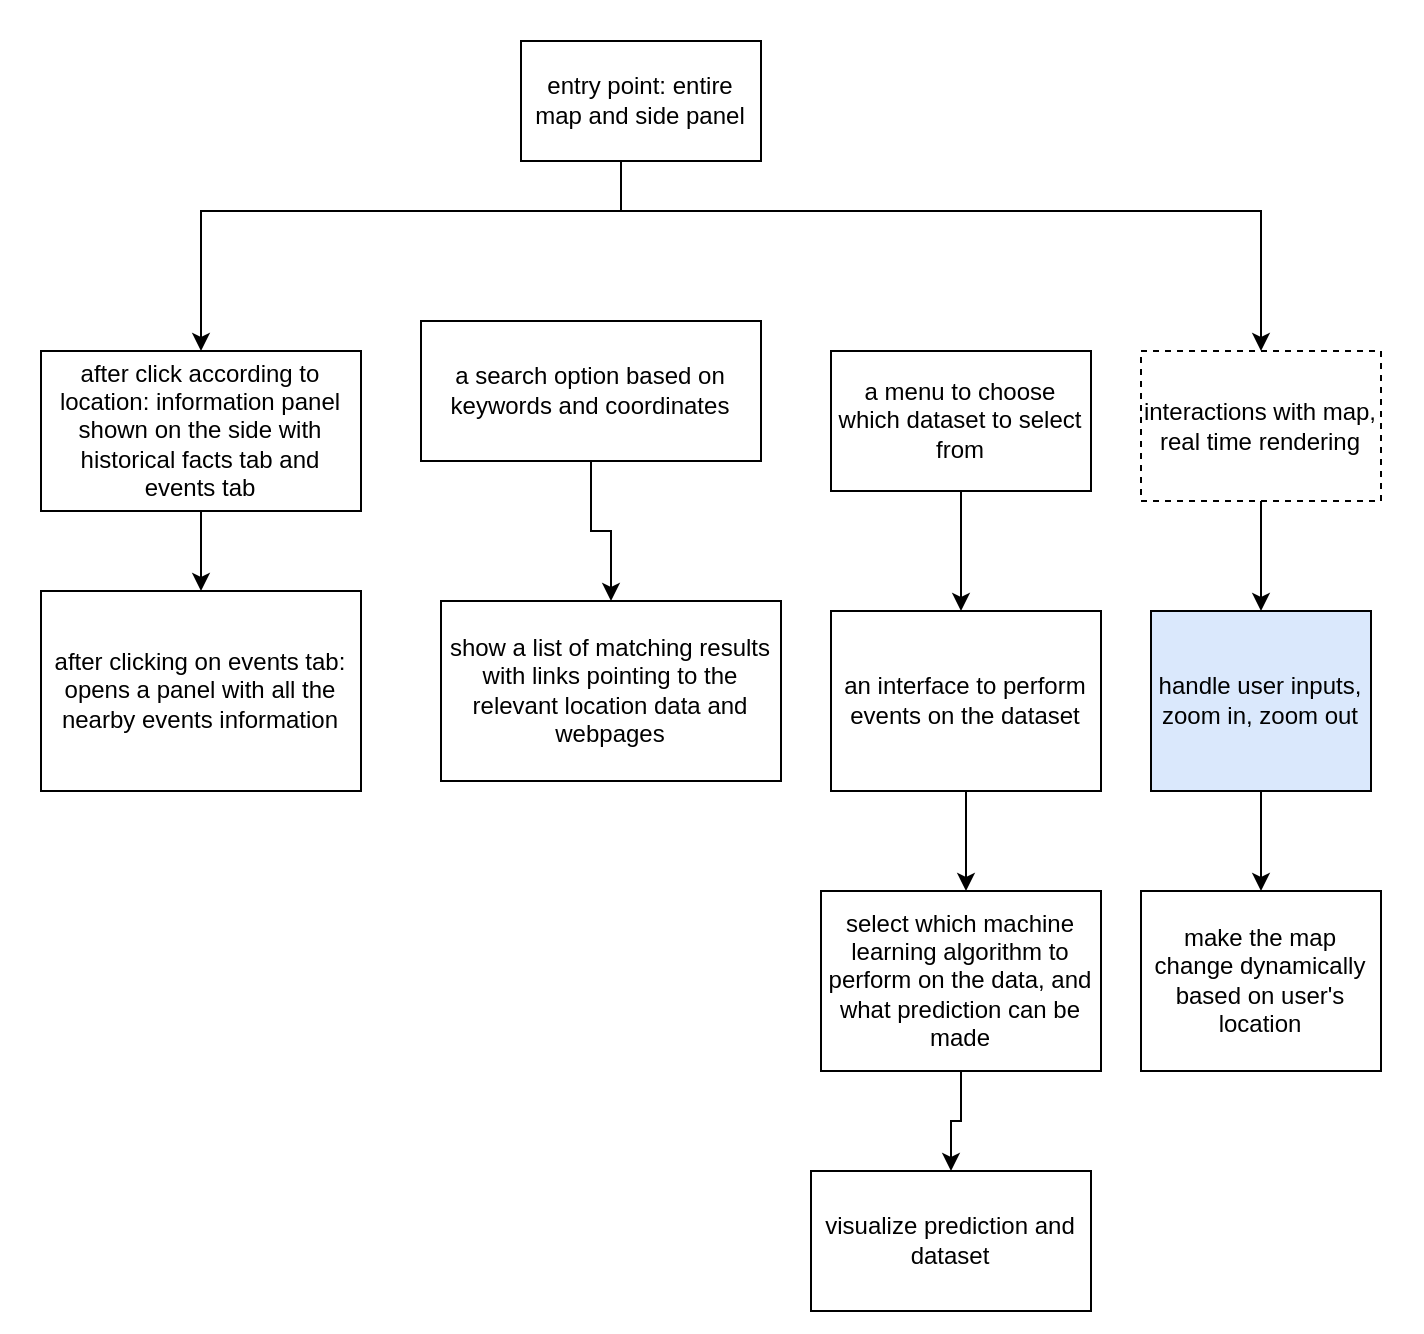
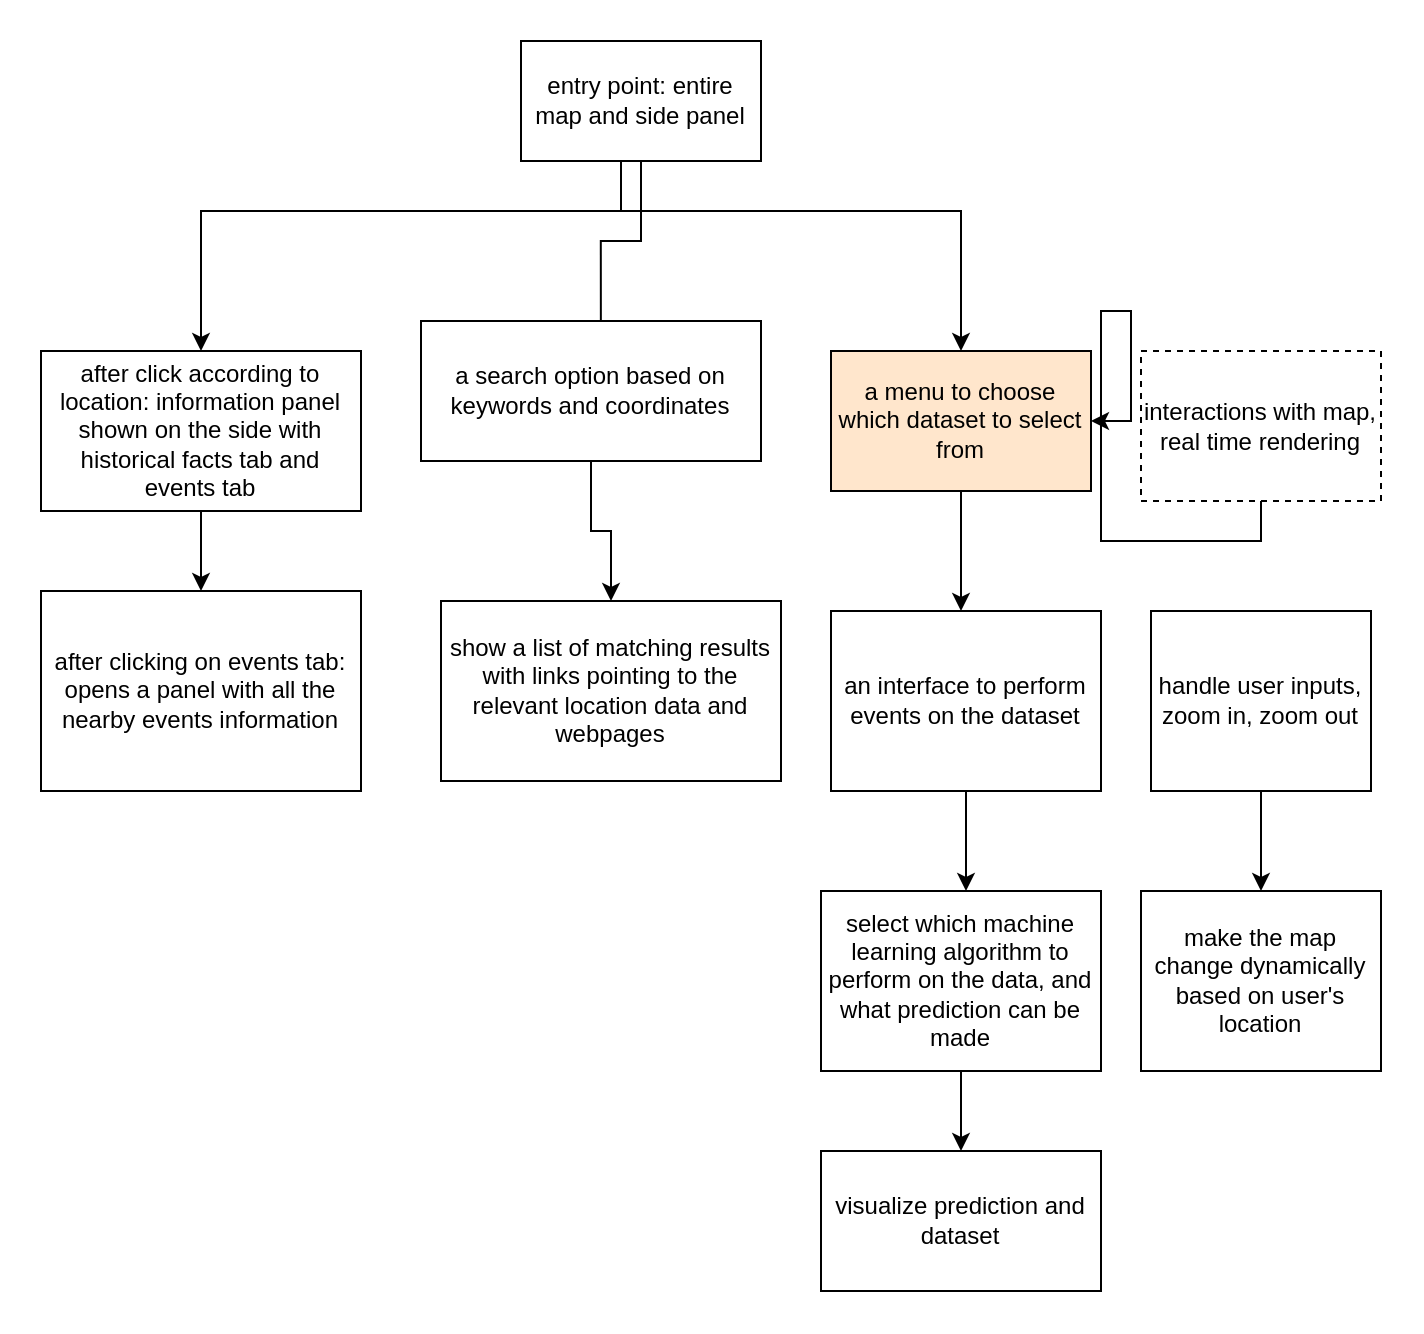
edge "entry point: entire map and side panel" -> "interactions with map, real time rendering": removed
edge "entry point: entire map and side panel" -> "a search option based on keywords and coordinates": added
edge "entry point: entire map and side panel" -> "a menu to choose which dataset to select from": added
node "a menu to choose which dataset to select from": fillcolor #ffffff -> #ffe6cc
edge "interactions with map, real time rendering" -> "handle user inputs, zoom in, zoom out": now "interactions with map, real time rendering" -> "a menu to choose which dataset to select from"
node "handle user inputs, zoom in, zoom out": fillcolor #dae8fc -> #ffffff
node "visualize prediction and dataset": moved (951, 1241) -> (961, 1221)
